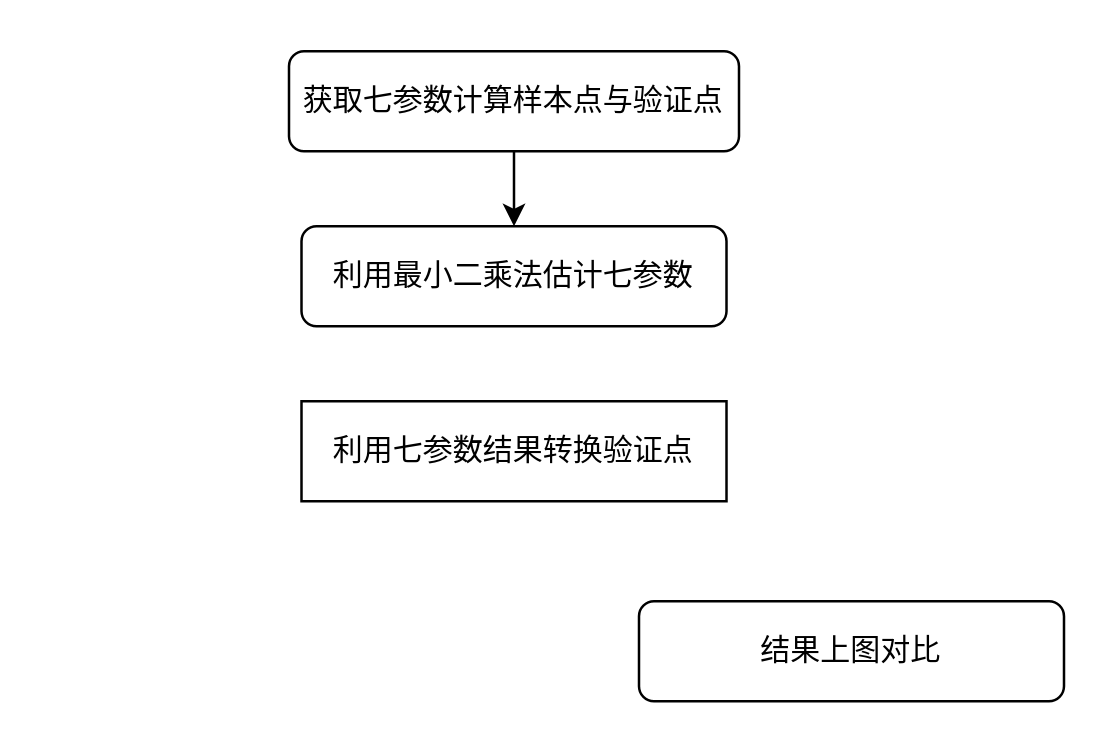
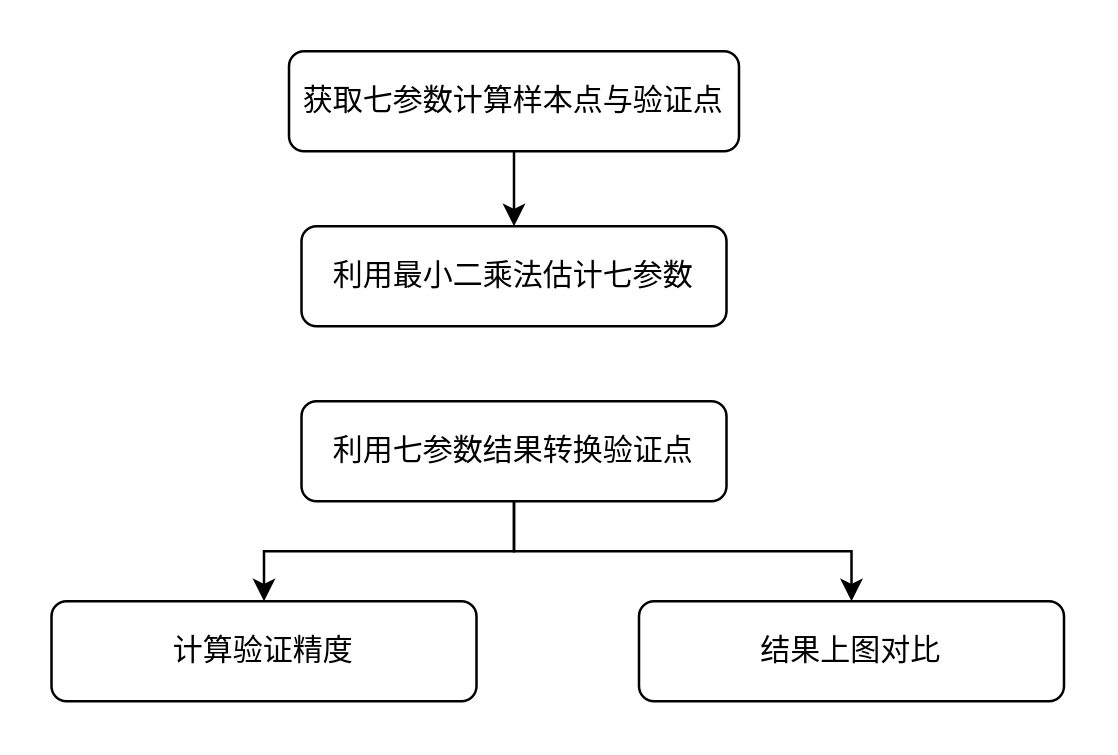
node "利用七参数结果转换验证点": shape rectangle -> rounded rectangle
edge "利用七参数结果转换验证点" -> "计算验证精度": added
edge "利用七参数结果转换验证点" -> "结果上图对比": added
node "计算验证精度": added
